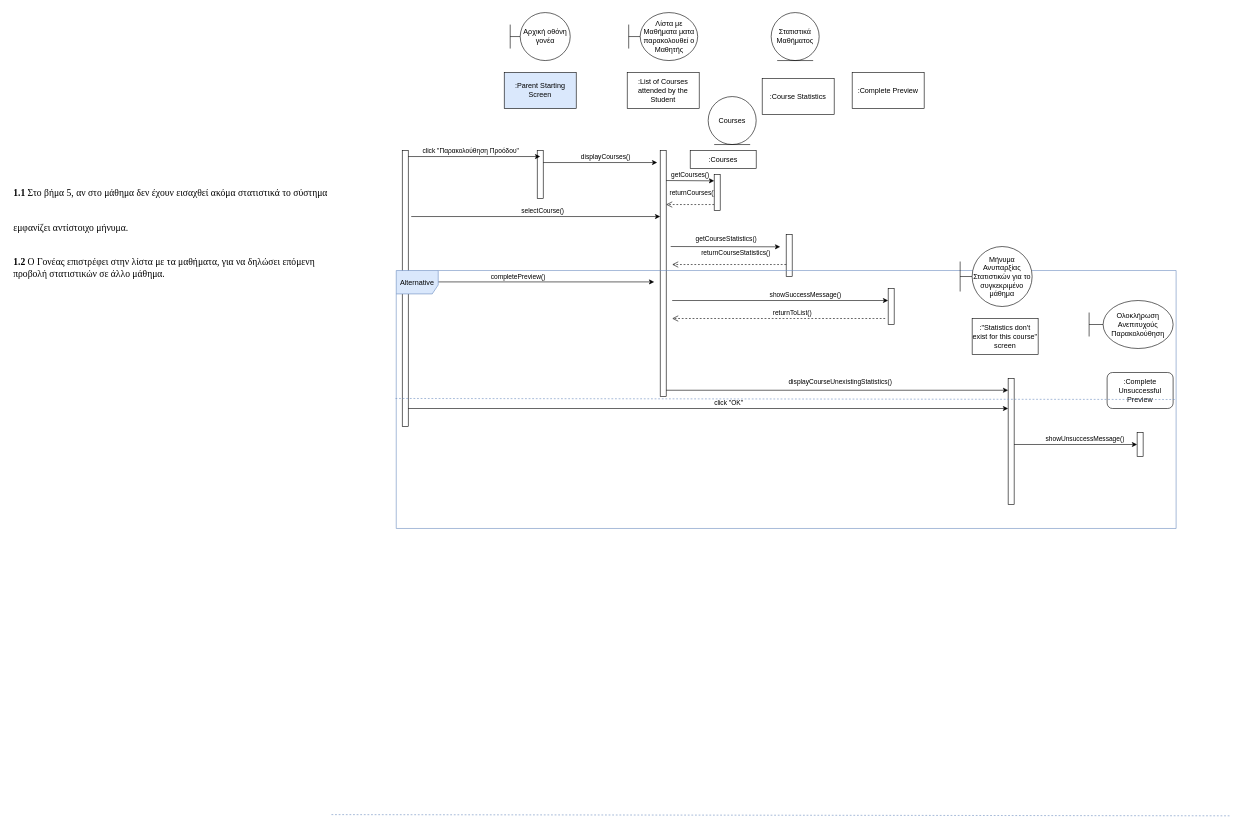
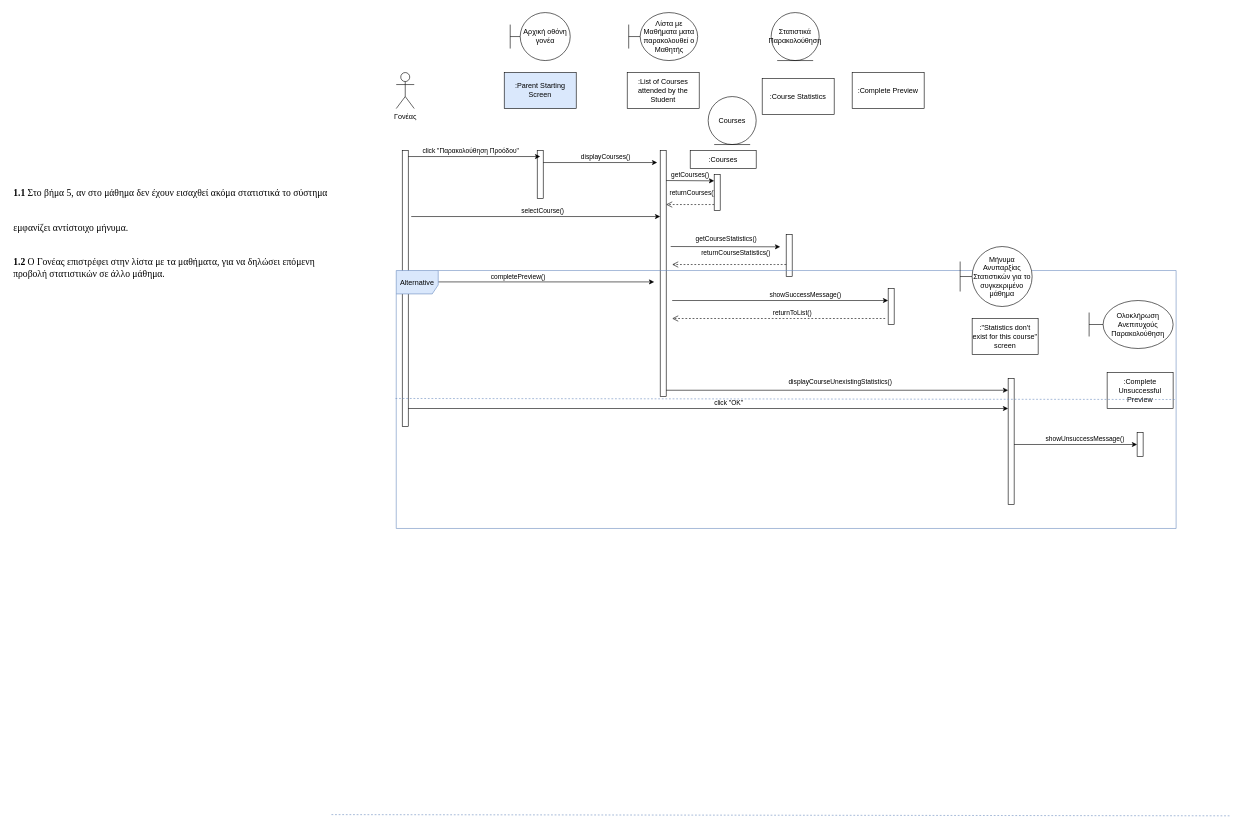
node "Στατιστικά Μαθήματος": label "Στατιστικά Μαθήματος" -> "Στατιστικά Παρακολούθηση"
node "Γονέας": added
node ":Complete Unsuccessful Preview": shape rounded rectangle -> rectangle
